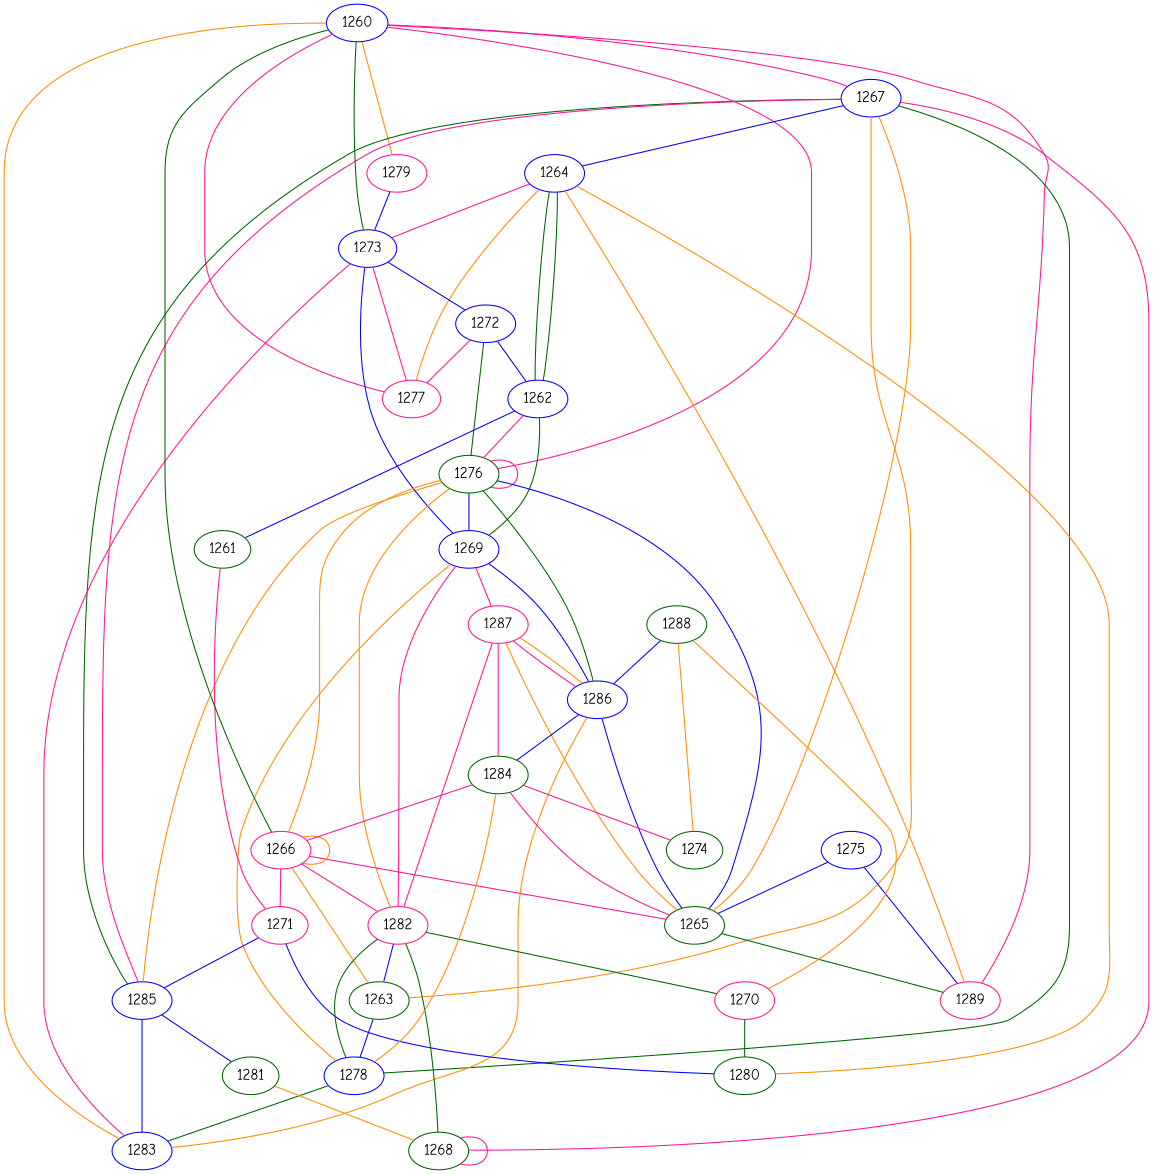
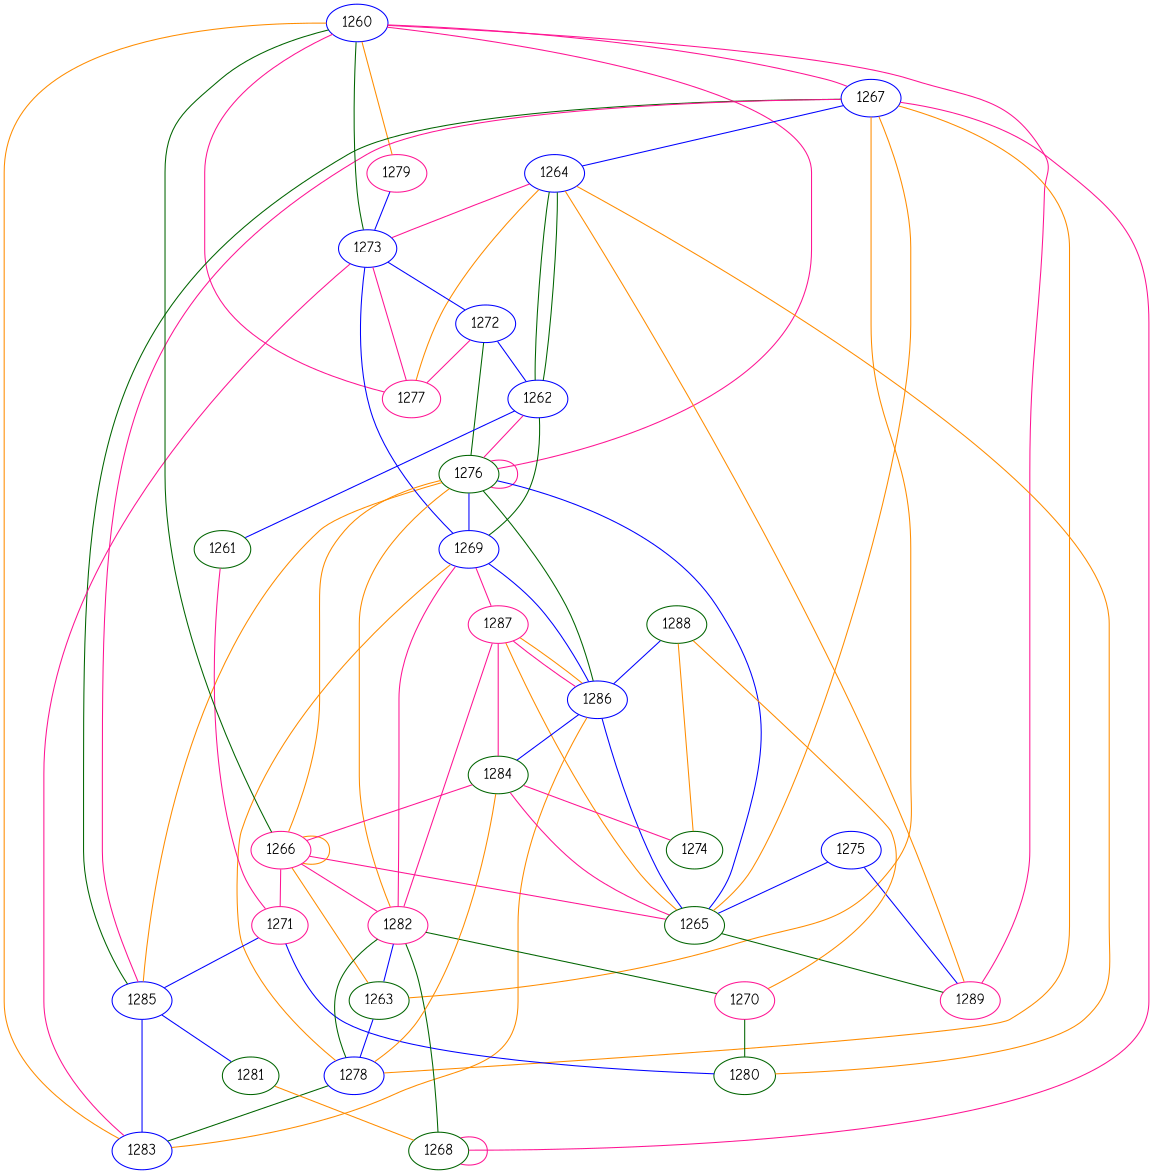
edge "1267" -- "1278": color darkgreen -> darkorange
